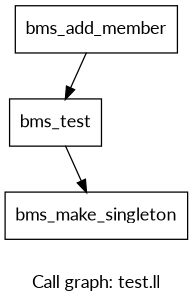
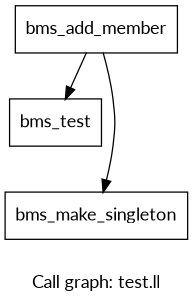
edge "bms_test" -> "bms_make_singleton": now "bms_add_member" -> "bms_make_singleton"
